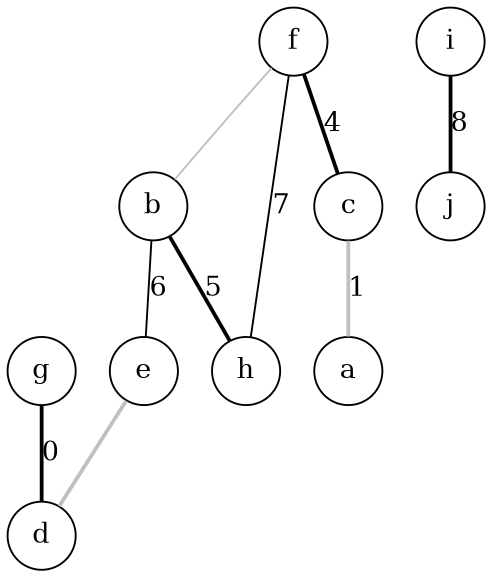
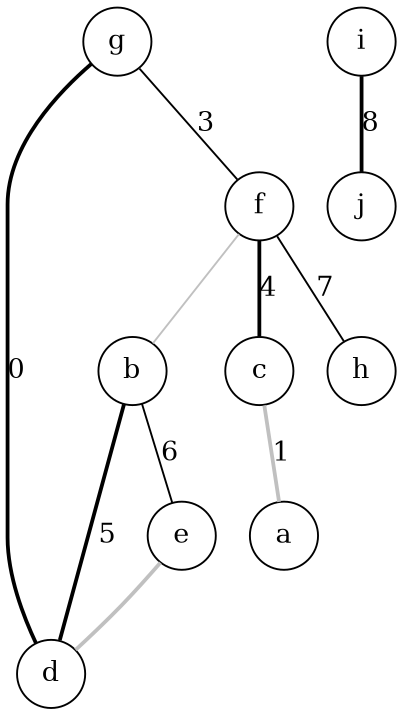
edge "g" -- "f": added, label "3"
edge "b" -- "h": now "b" -- "d"
